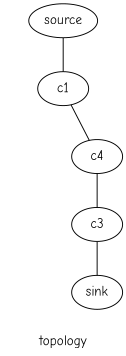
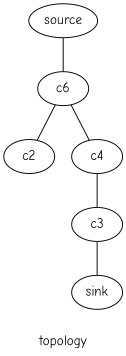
node "c1": label "c1" -> "c6"
node "c2": added
